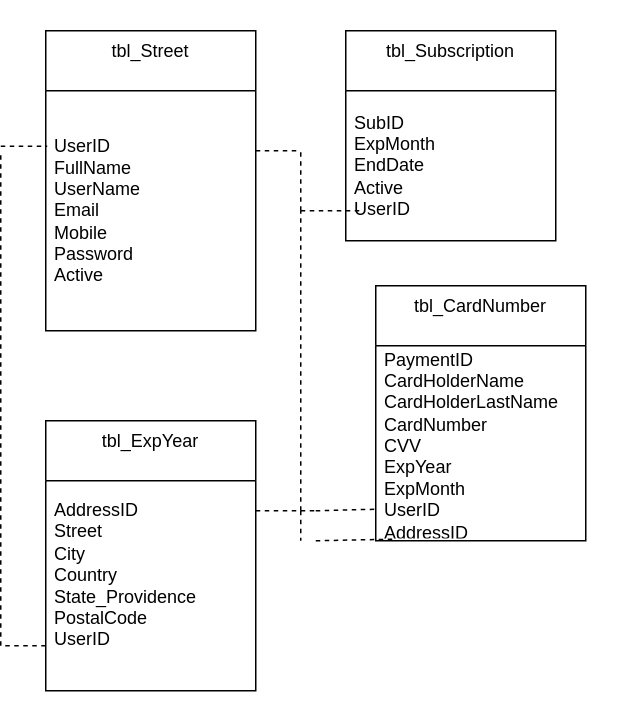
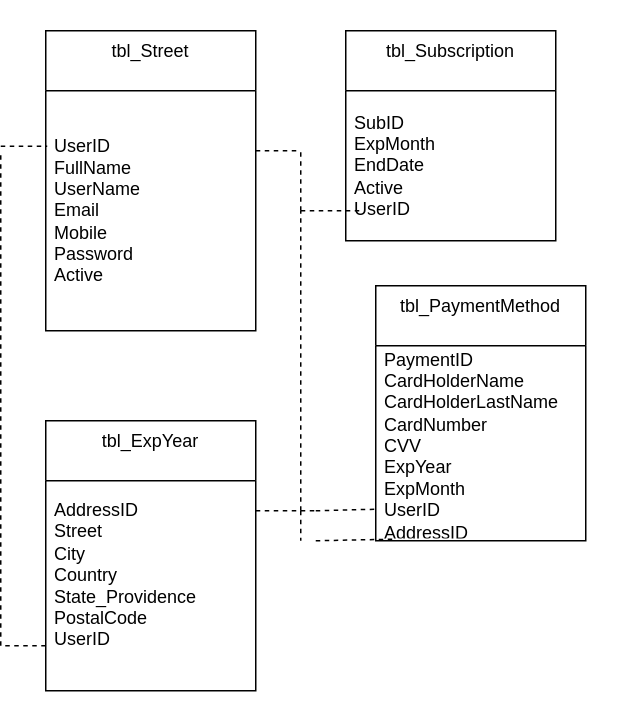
node "tbl_CardNumber": label "tbl_CardNumber" -> "tbl_PaymentMethod"
